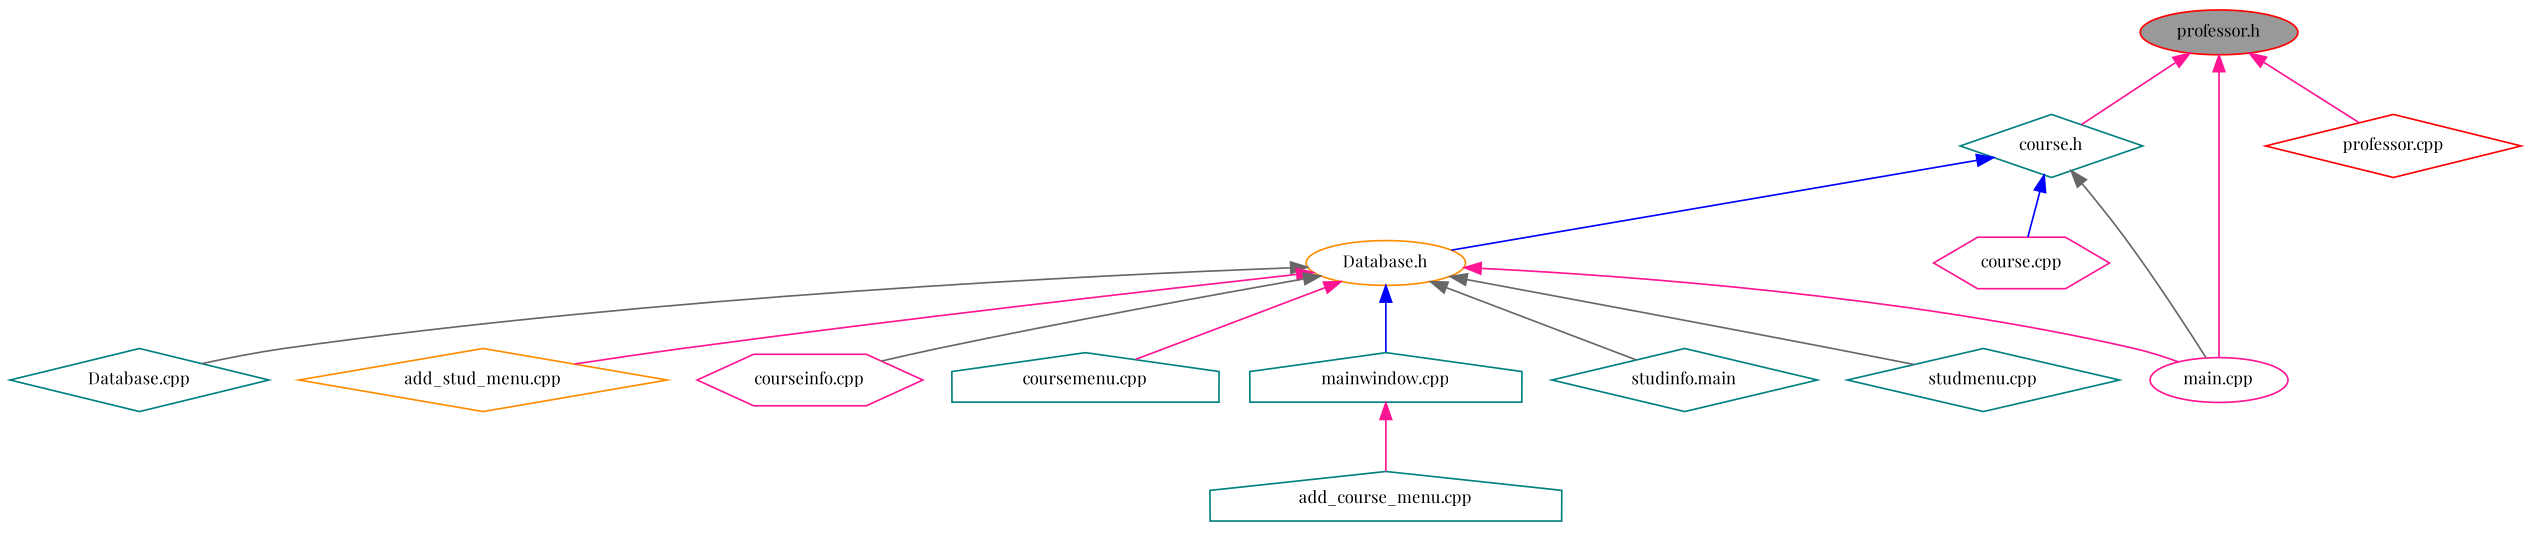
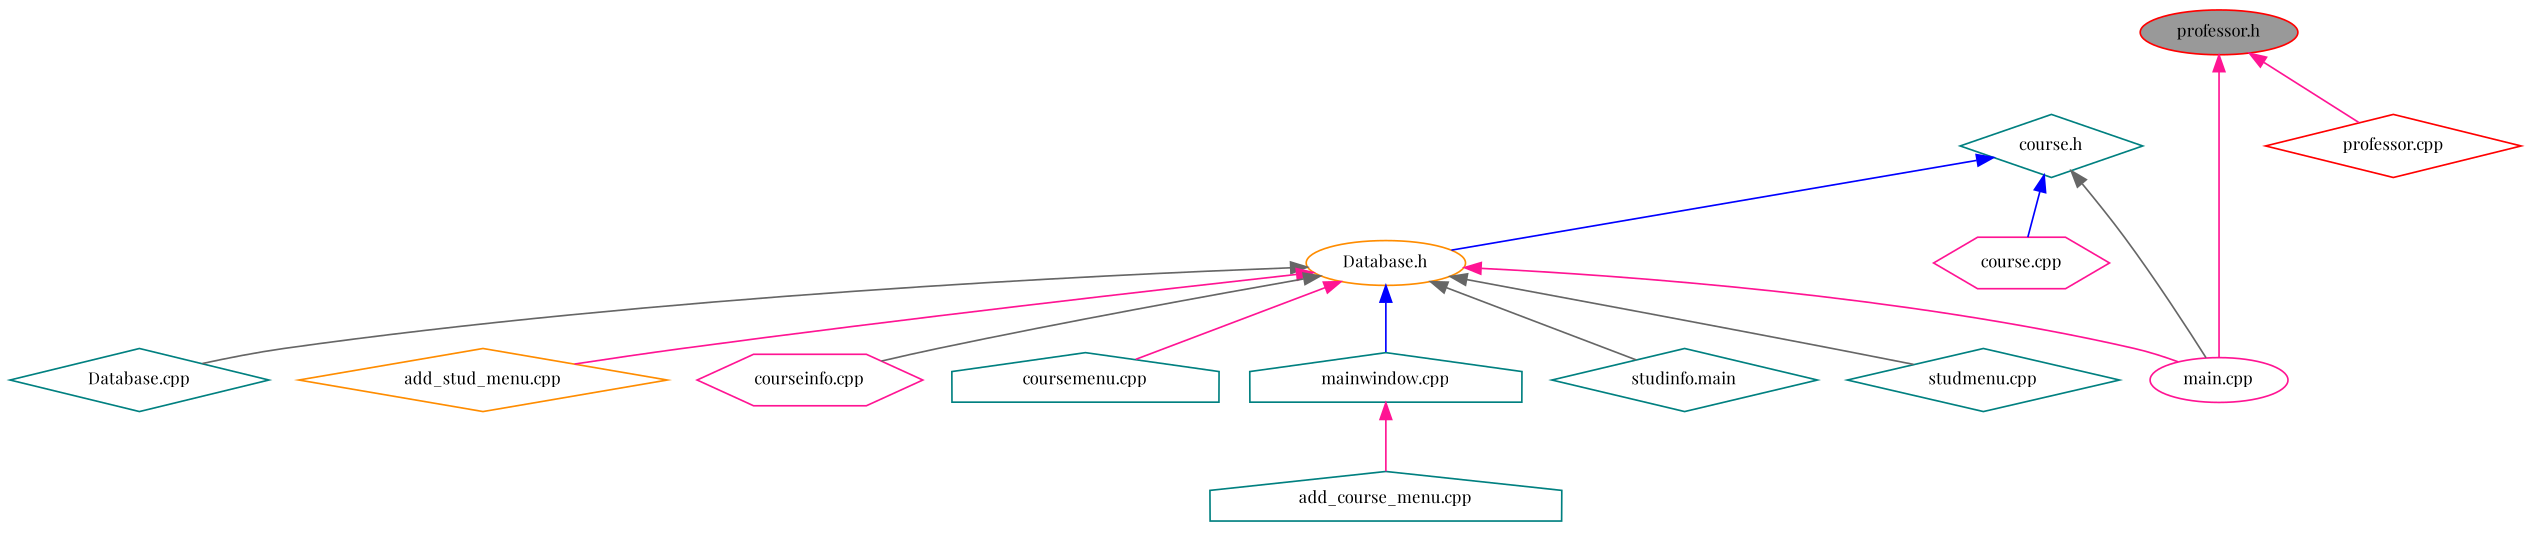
edge "course.h" -> "professor.h": removed
